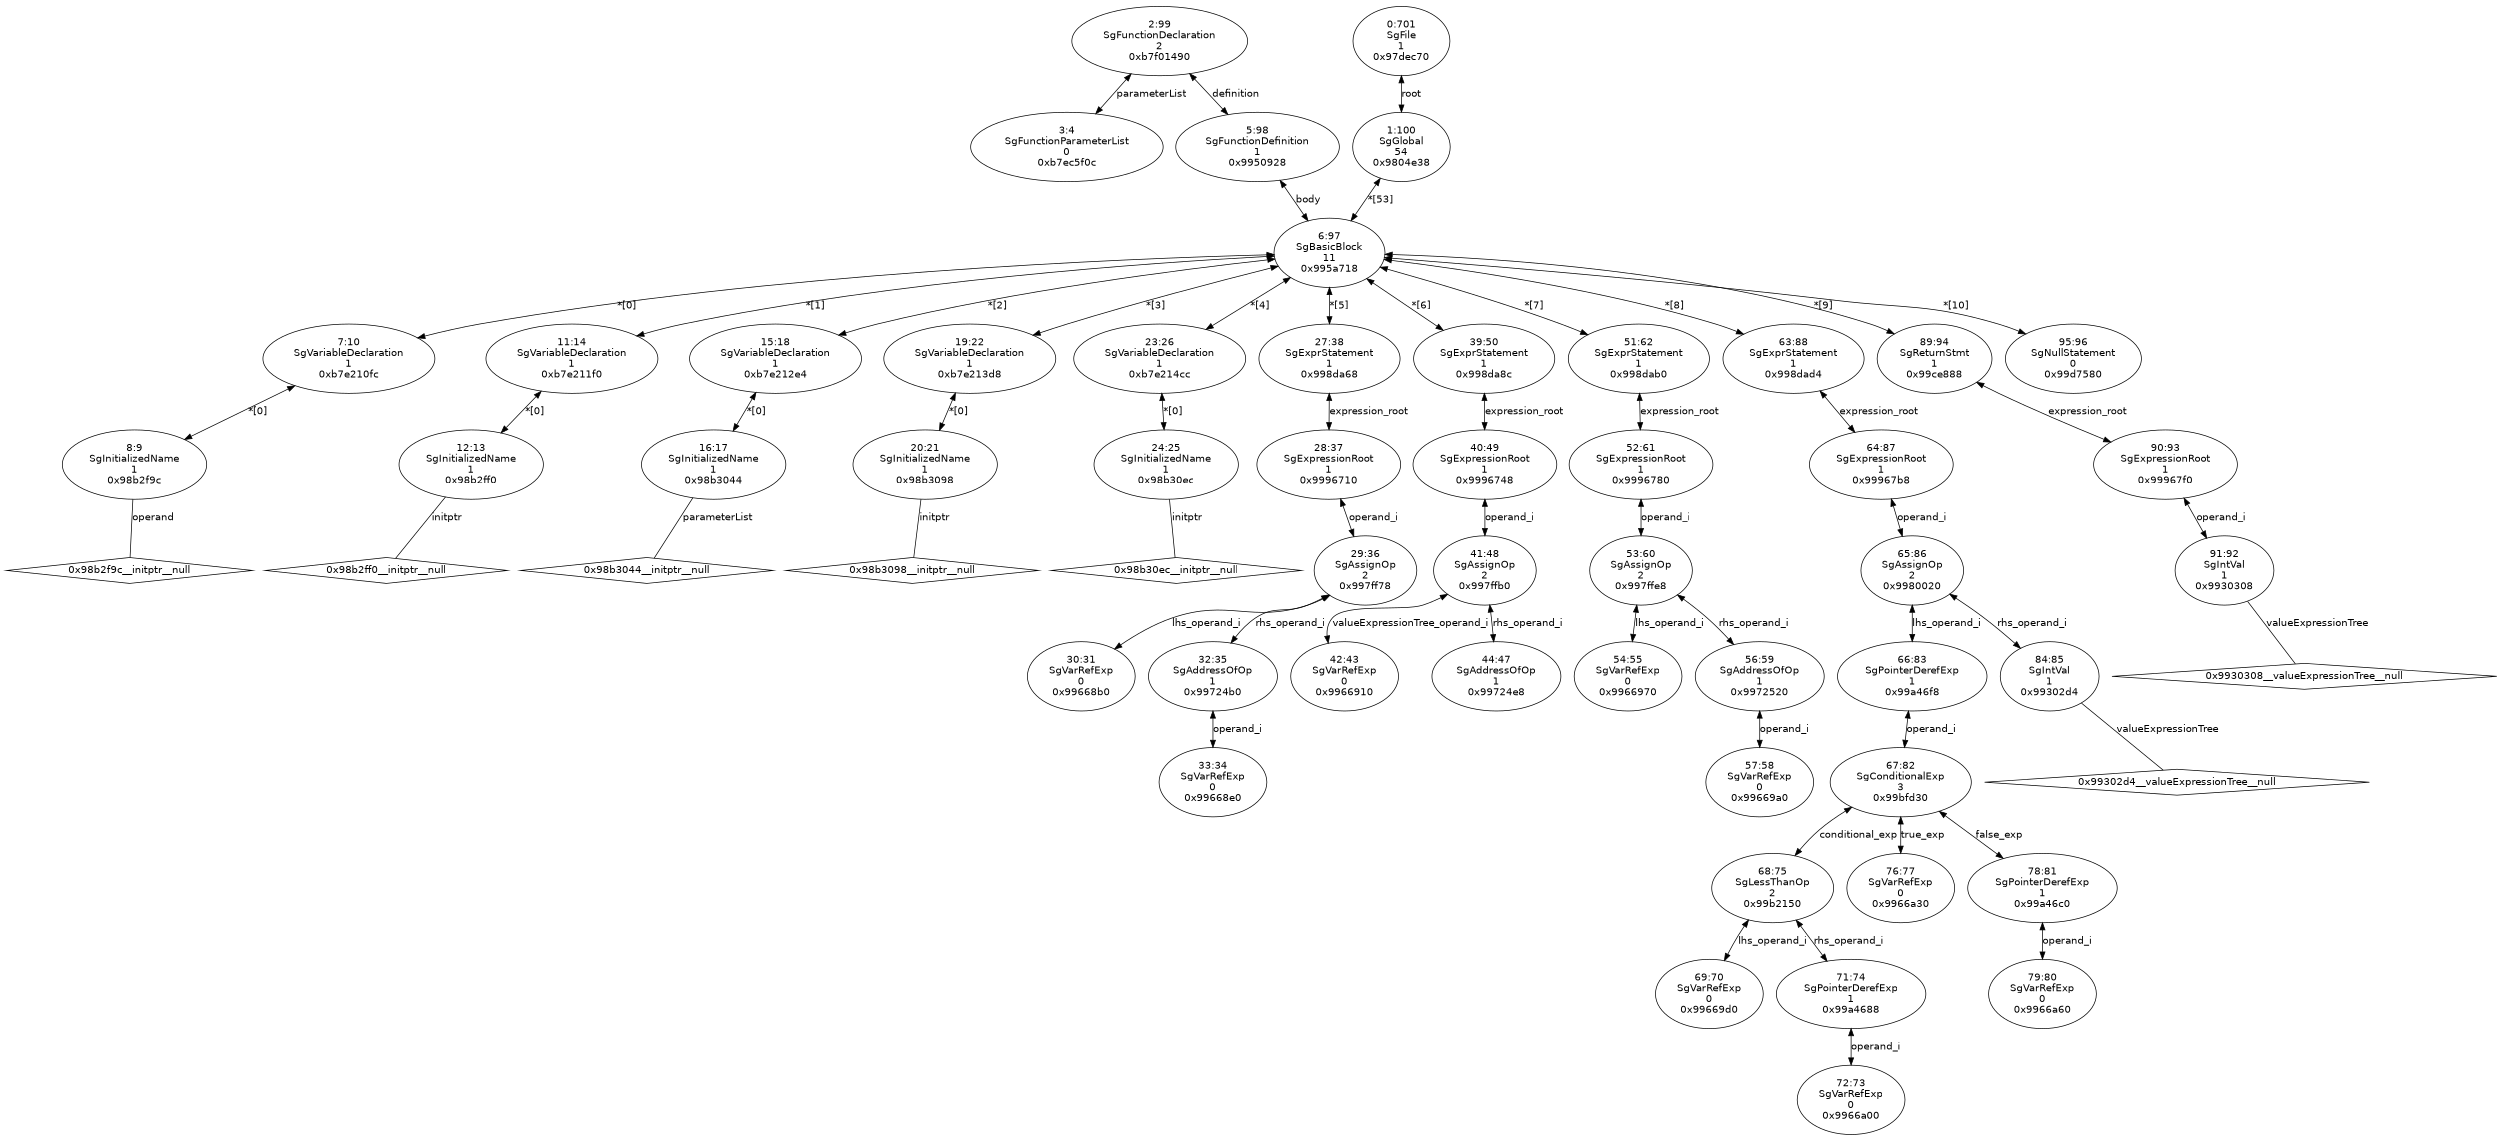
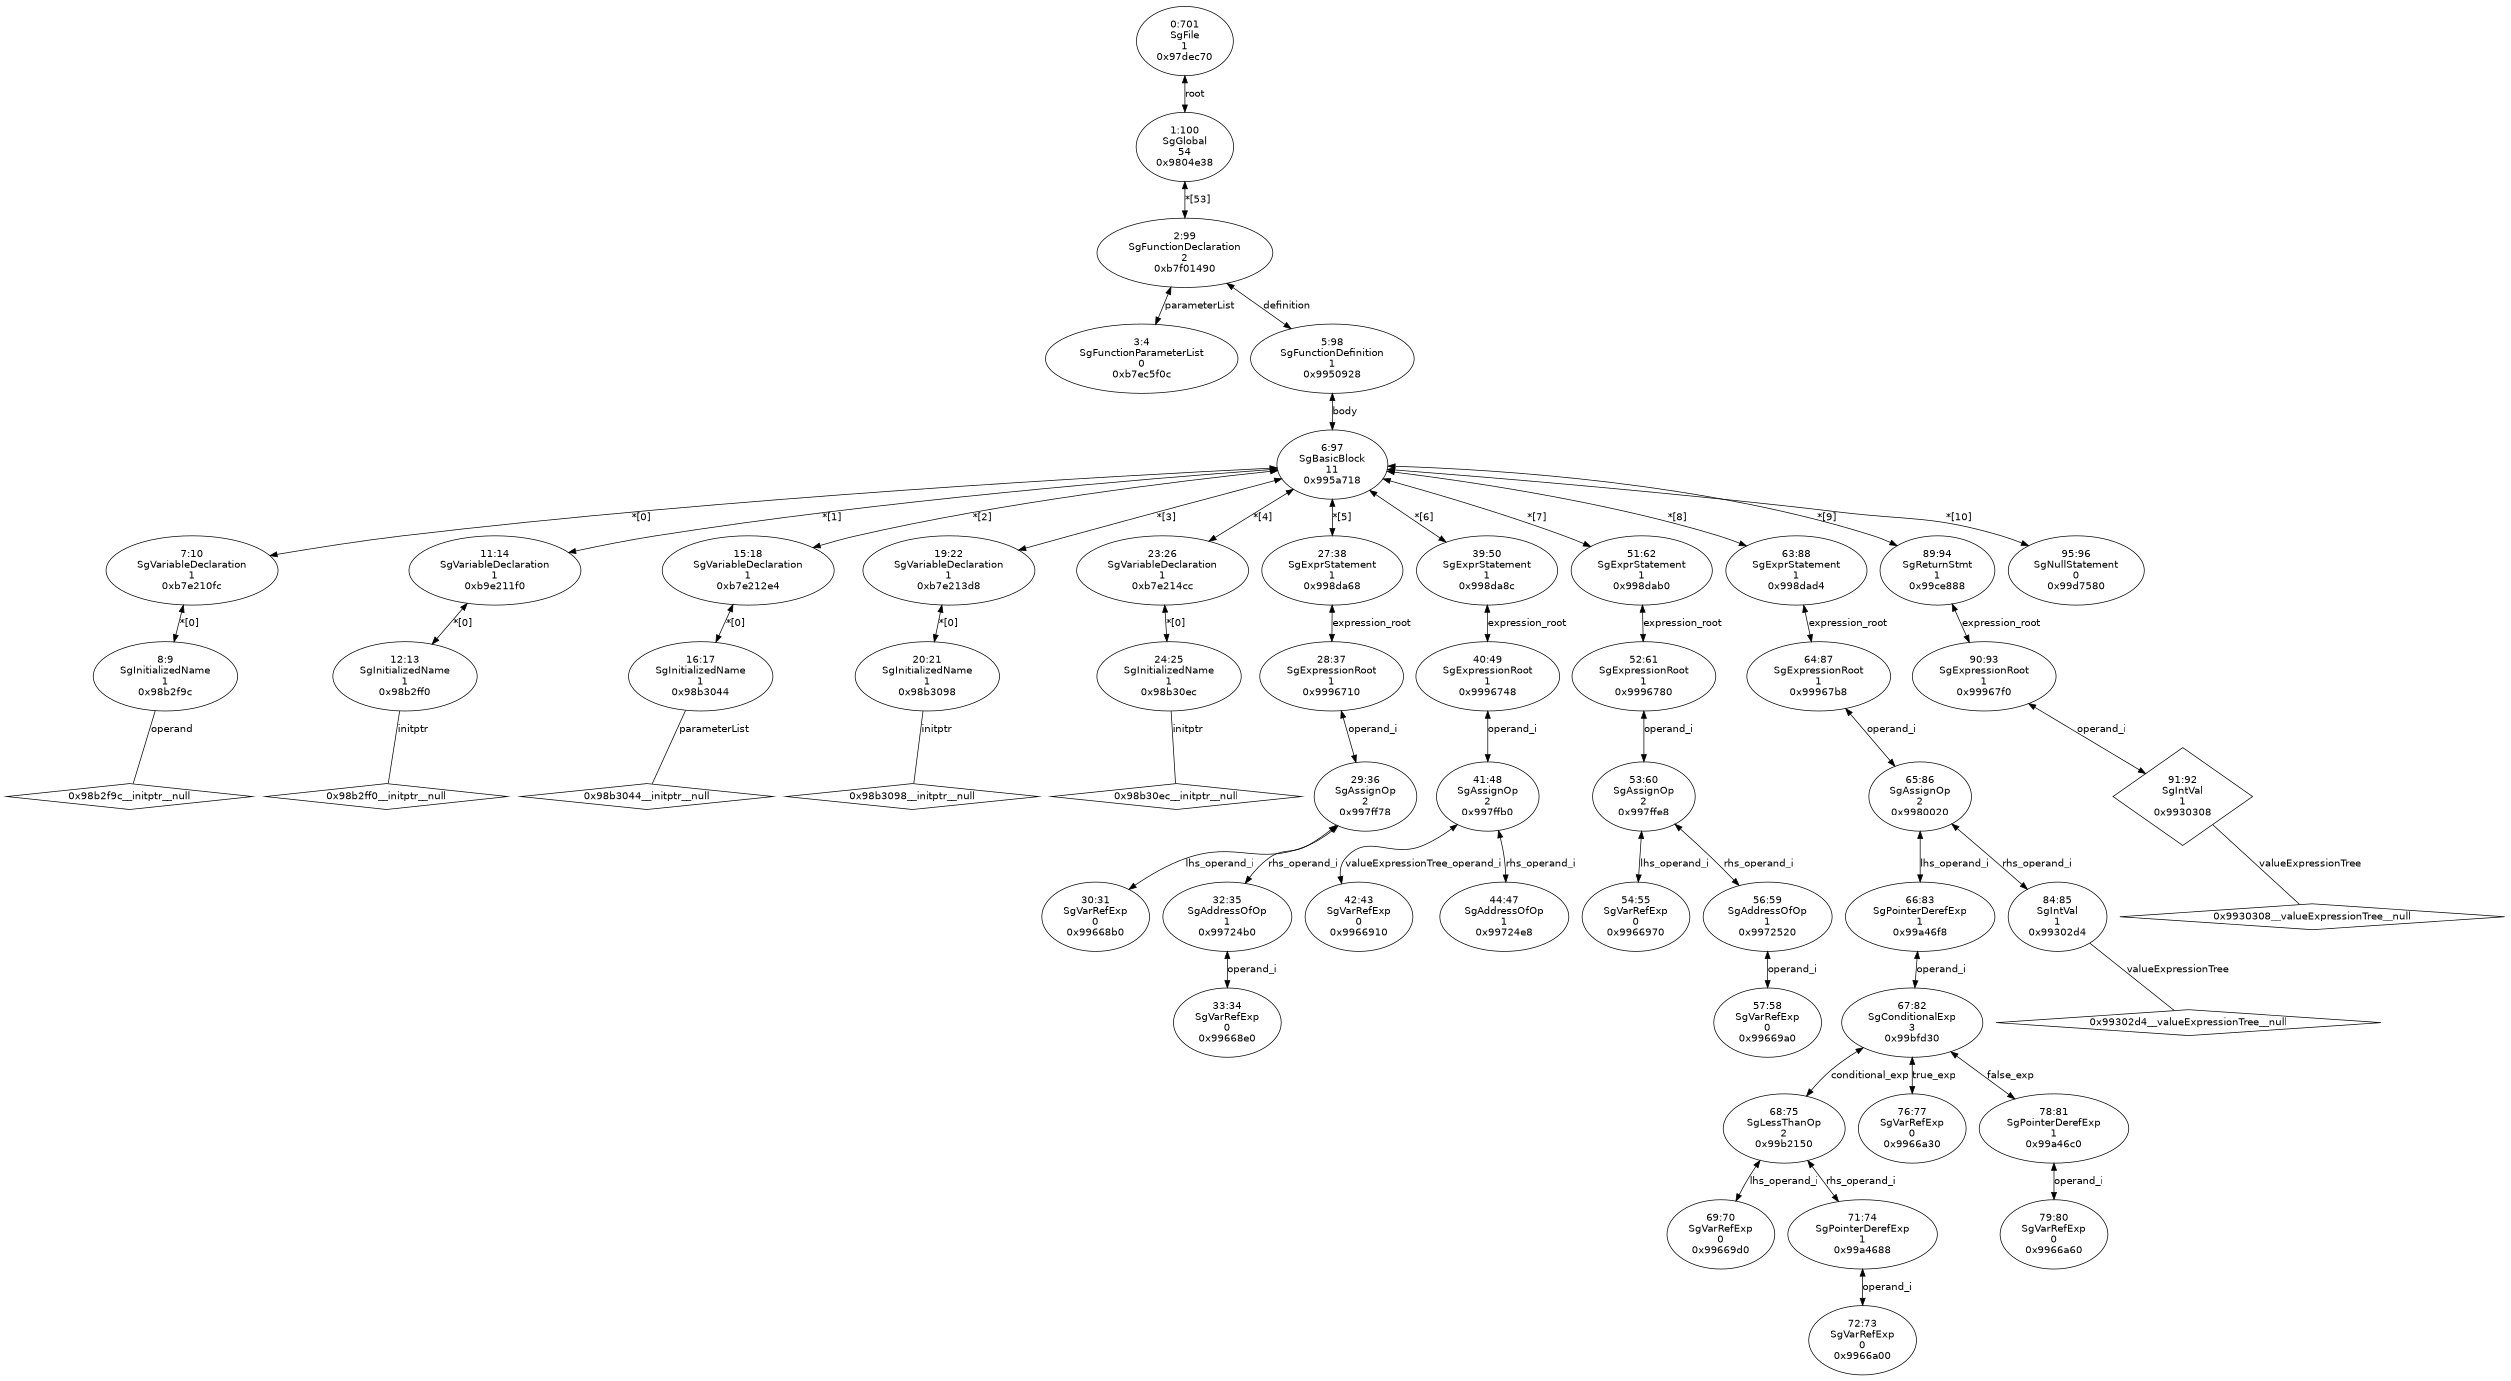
edge "1:100 SgGlobal 54 0x9804e38" -- "6:97 SgBasicBlock 11 0x995a718": now "1:100 SgGlobal 54 0x9804e38" -- "2:99 SgFunctionDeclaration 2 0xb7f01490"
node "11:14 SgVariableDeclaration 1 0xb7e211f0": label "11:14 SgVariableDeclaration 1 0xb7e211f0" -> "11:14 SgVariableDeclaration 1 0xb9e211f0"
node "91:92 SgIntVal 1 0x9930308": shape ellipse -> diamond
